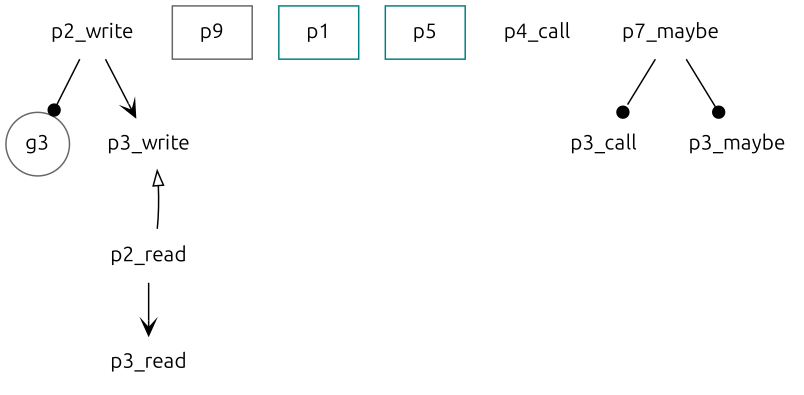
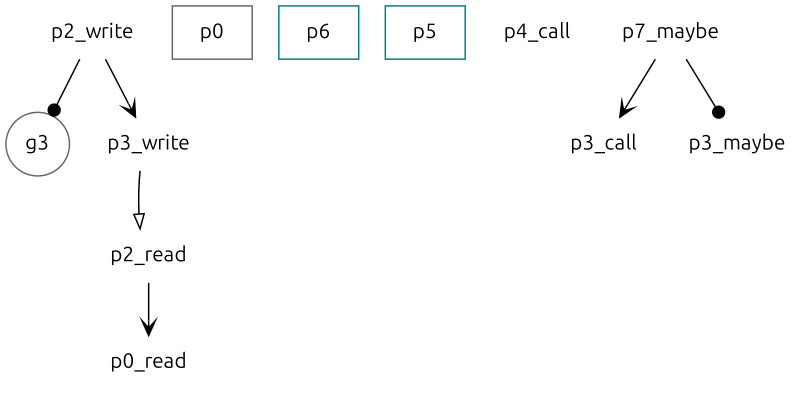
node "p9": label "p9" -> "p0"
node "p1": label "p1" -> "p6"
edge "p7_maybe" -> "p3_call": arrowhead dot -> vee
edge "p2_read" -> "p3_write": reversed
node "p3_read": label "p3_read" -> "p0_read"
